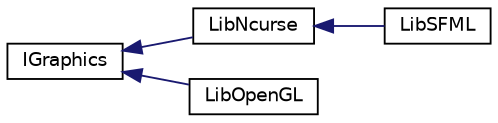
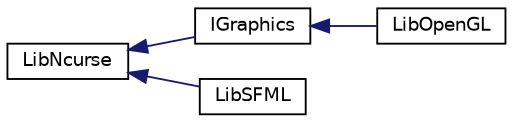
edge "LibNcurse" -> "IGraphics": reversed
